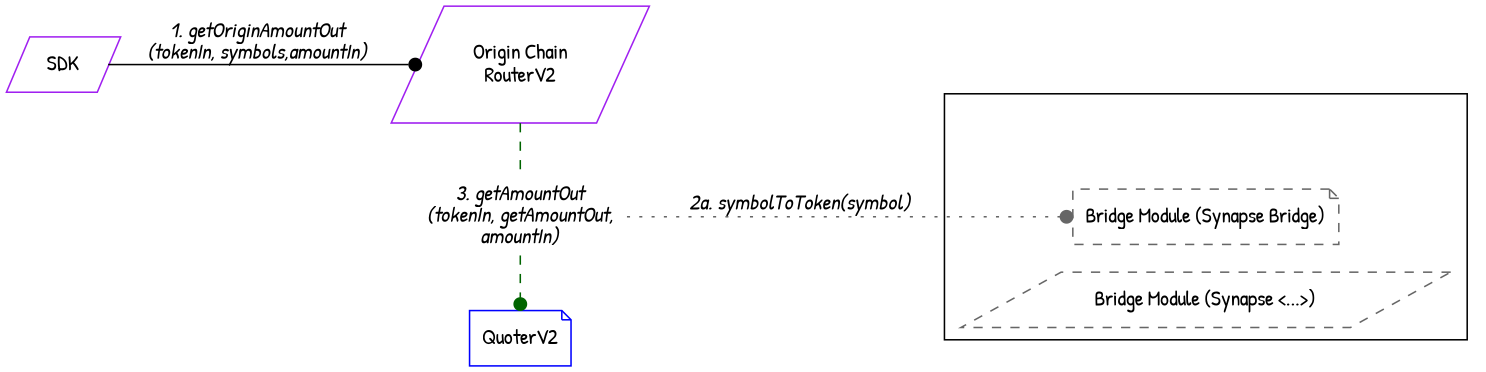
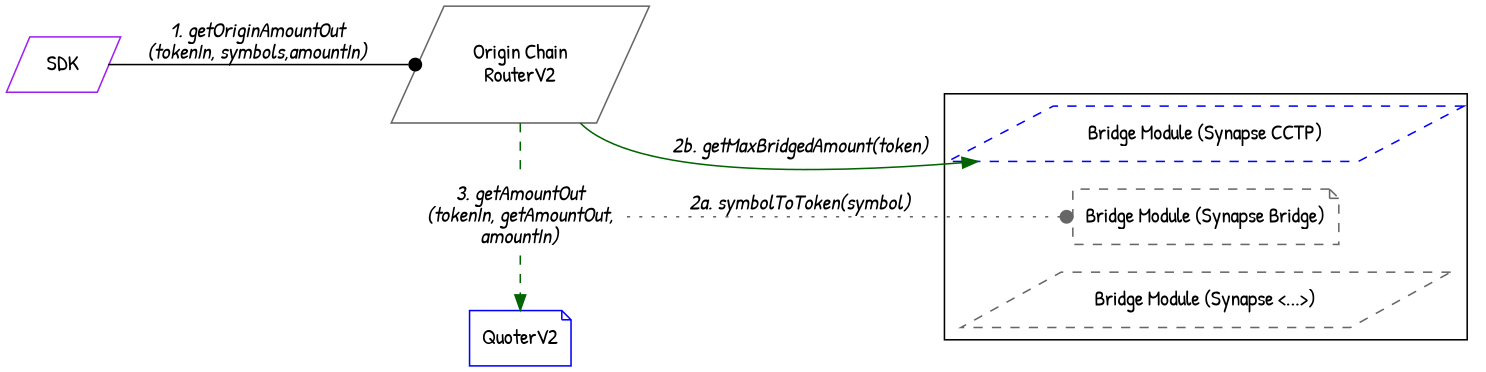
node "Origin Chain RouterV2": color purple -> gray40
node "Bridge Module (Synapse CCTP)": added
edge "3. getAmountOut" -> "QuoterV2": arrowhead dot -> normal
